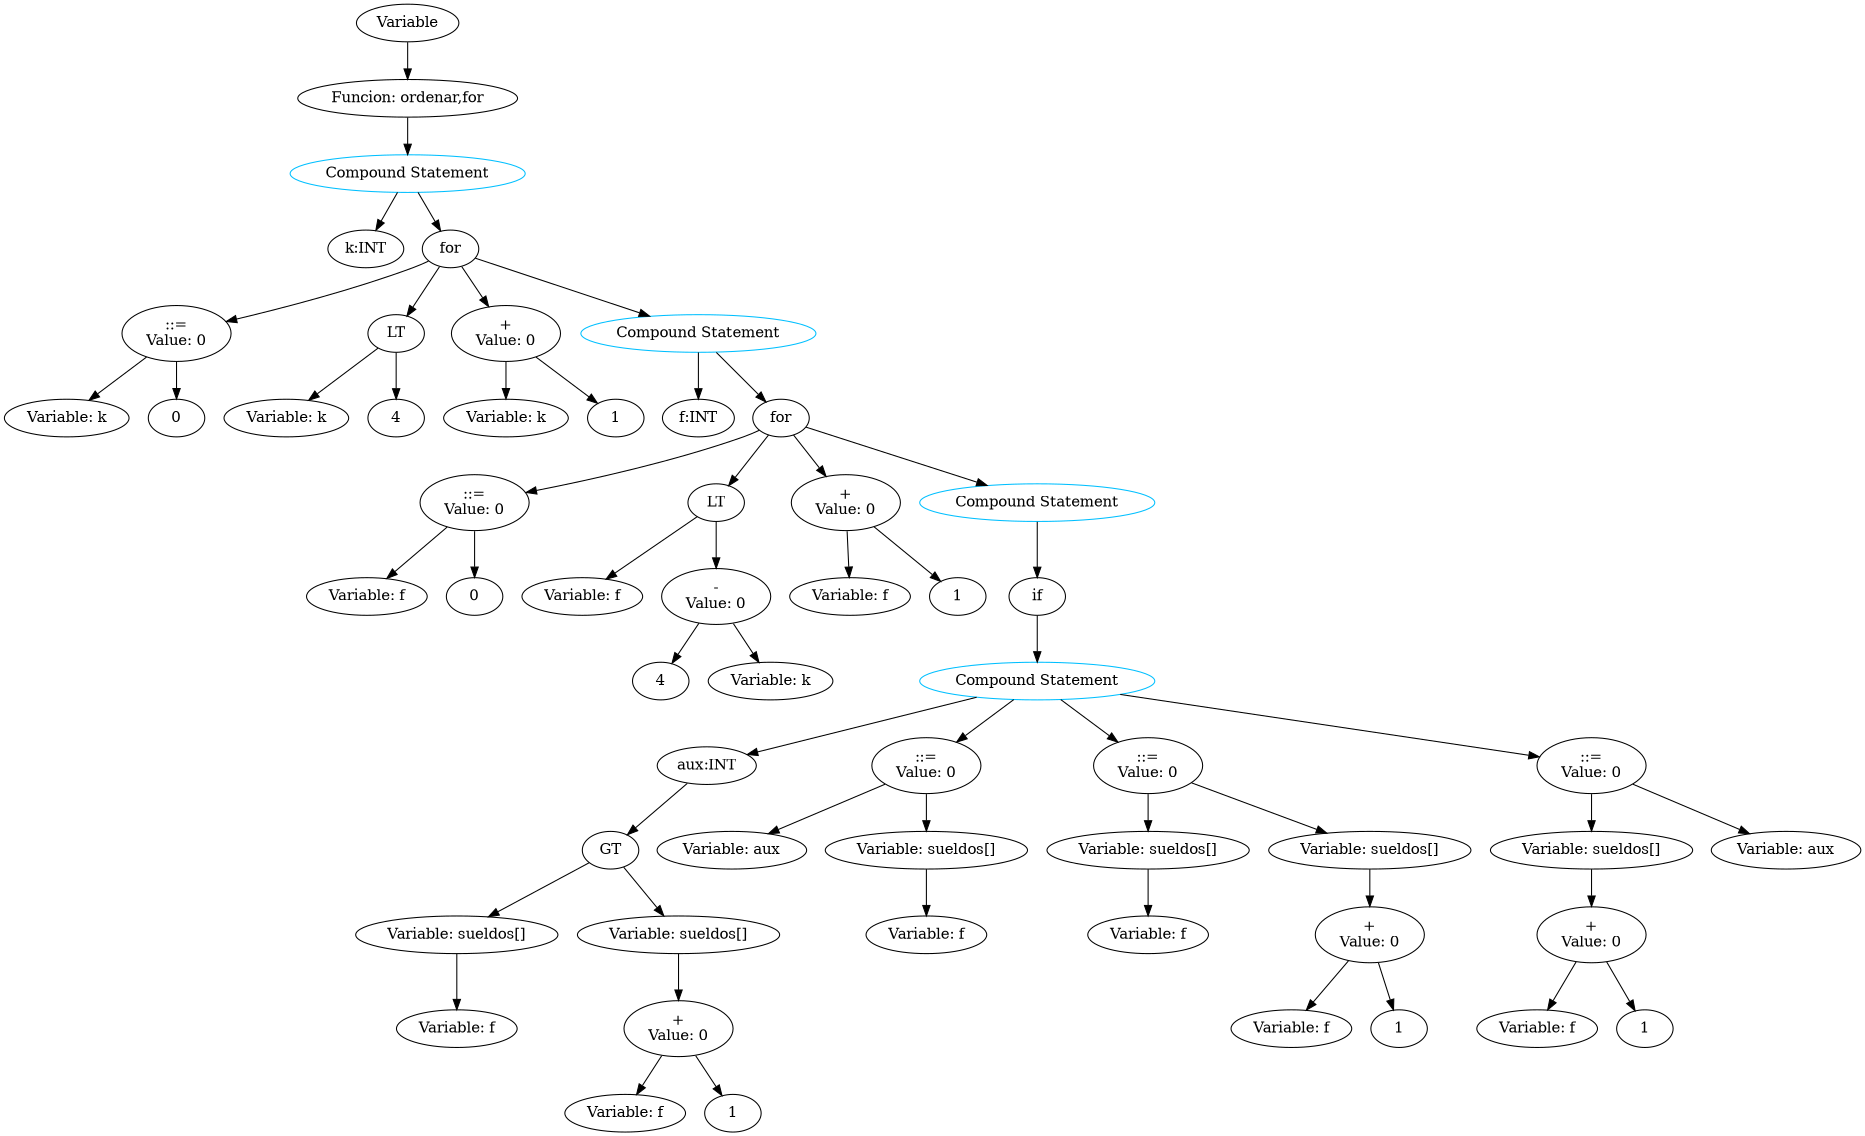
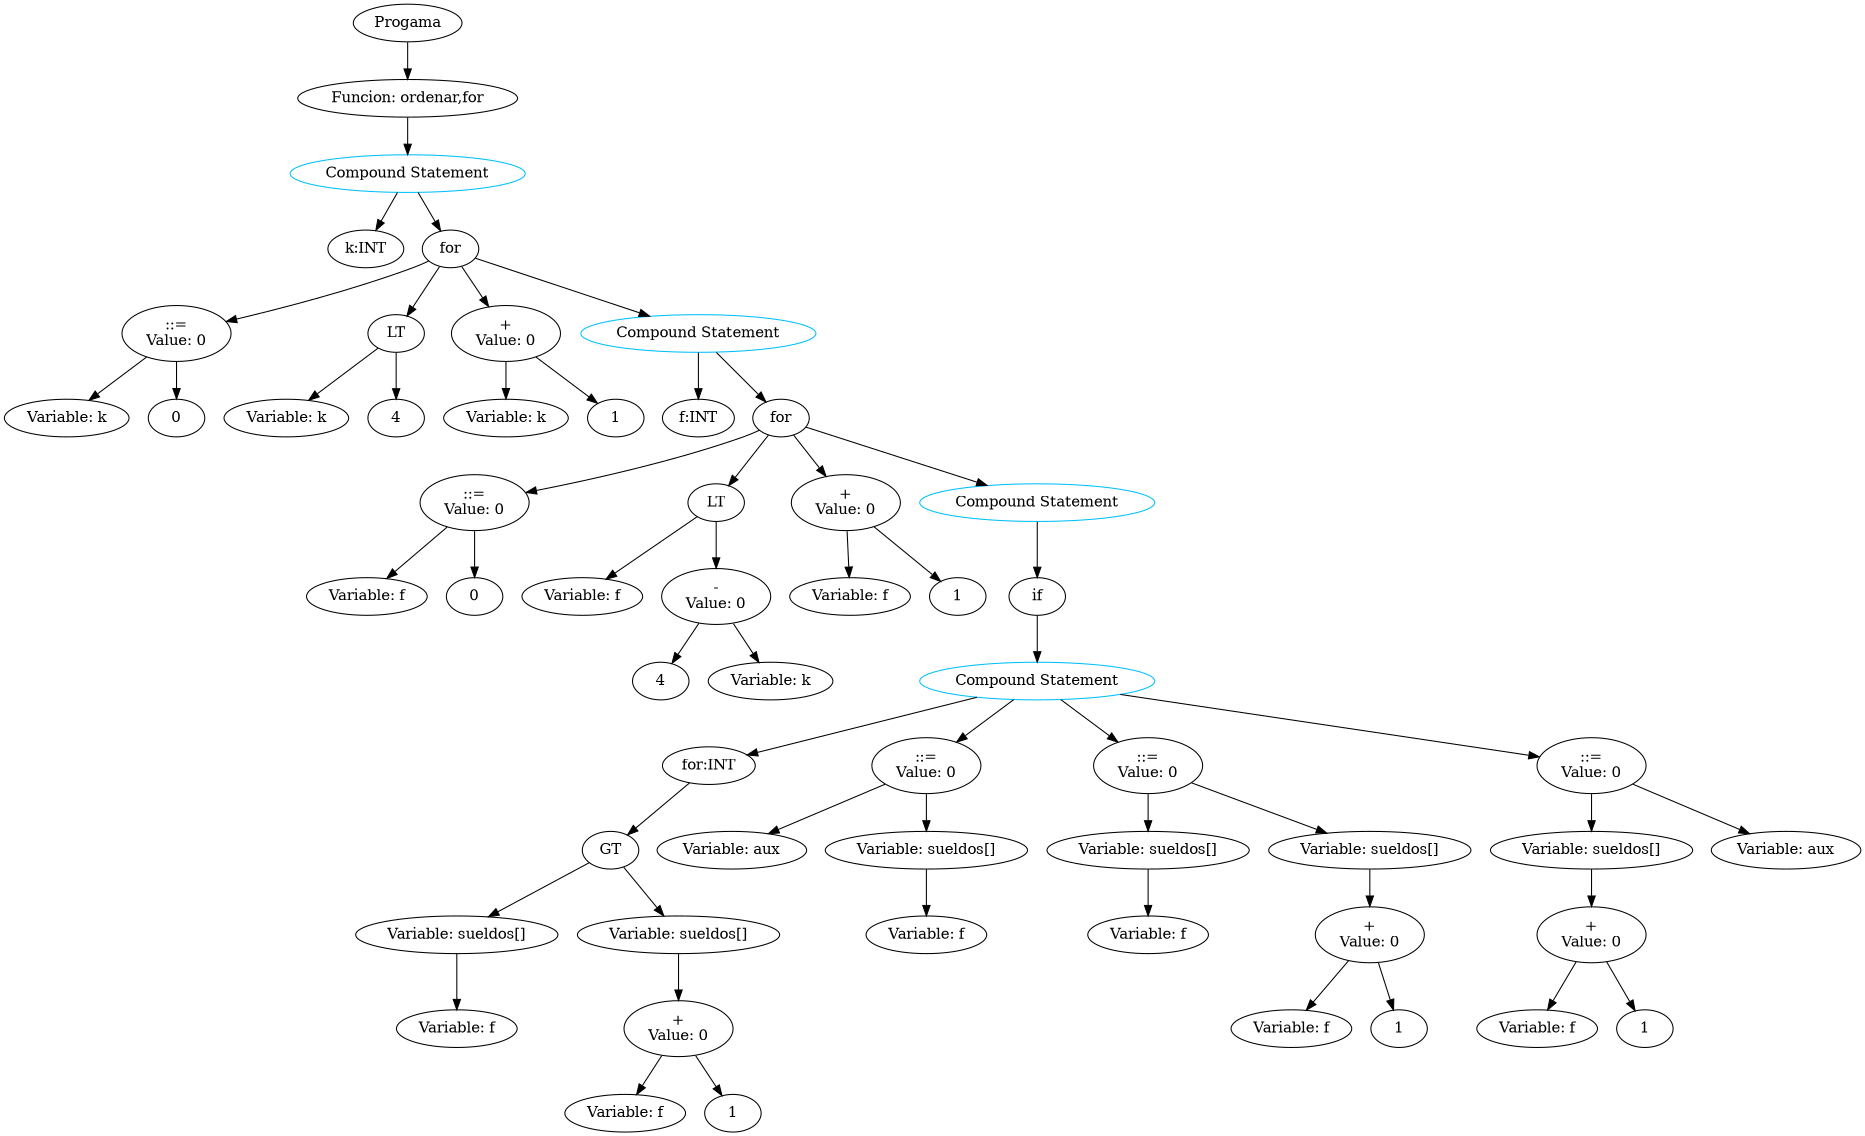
node "Variable": label "Variable" -> "Progama"
node "aux:INT": label "aux:INT" -> "for:INT"
